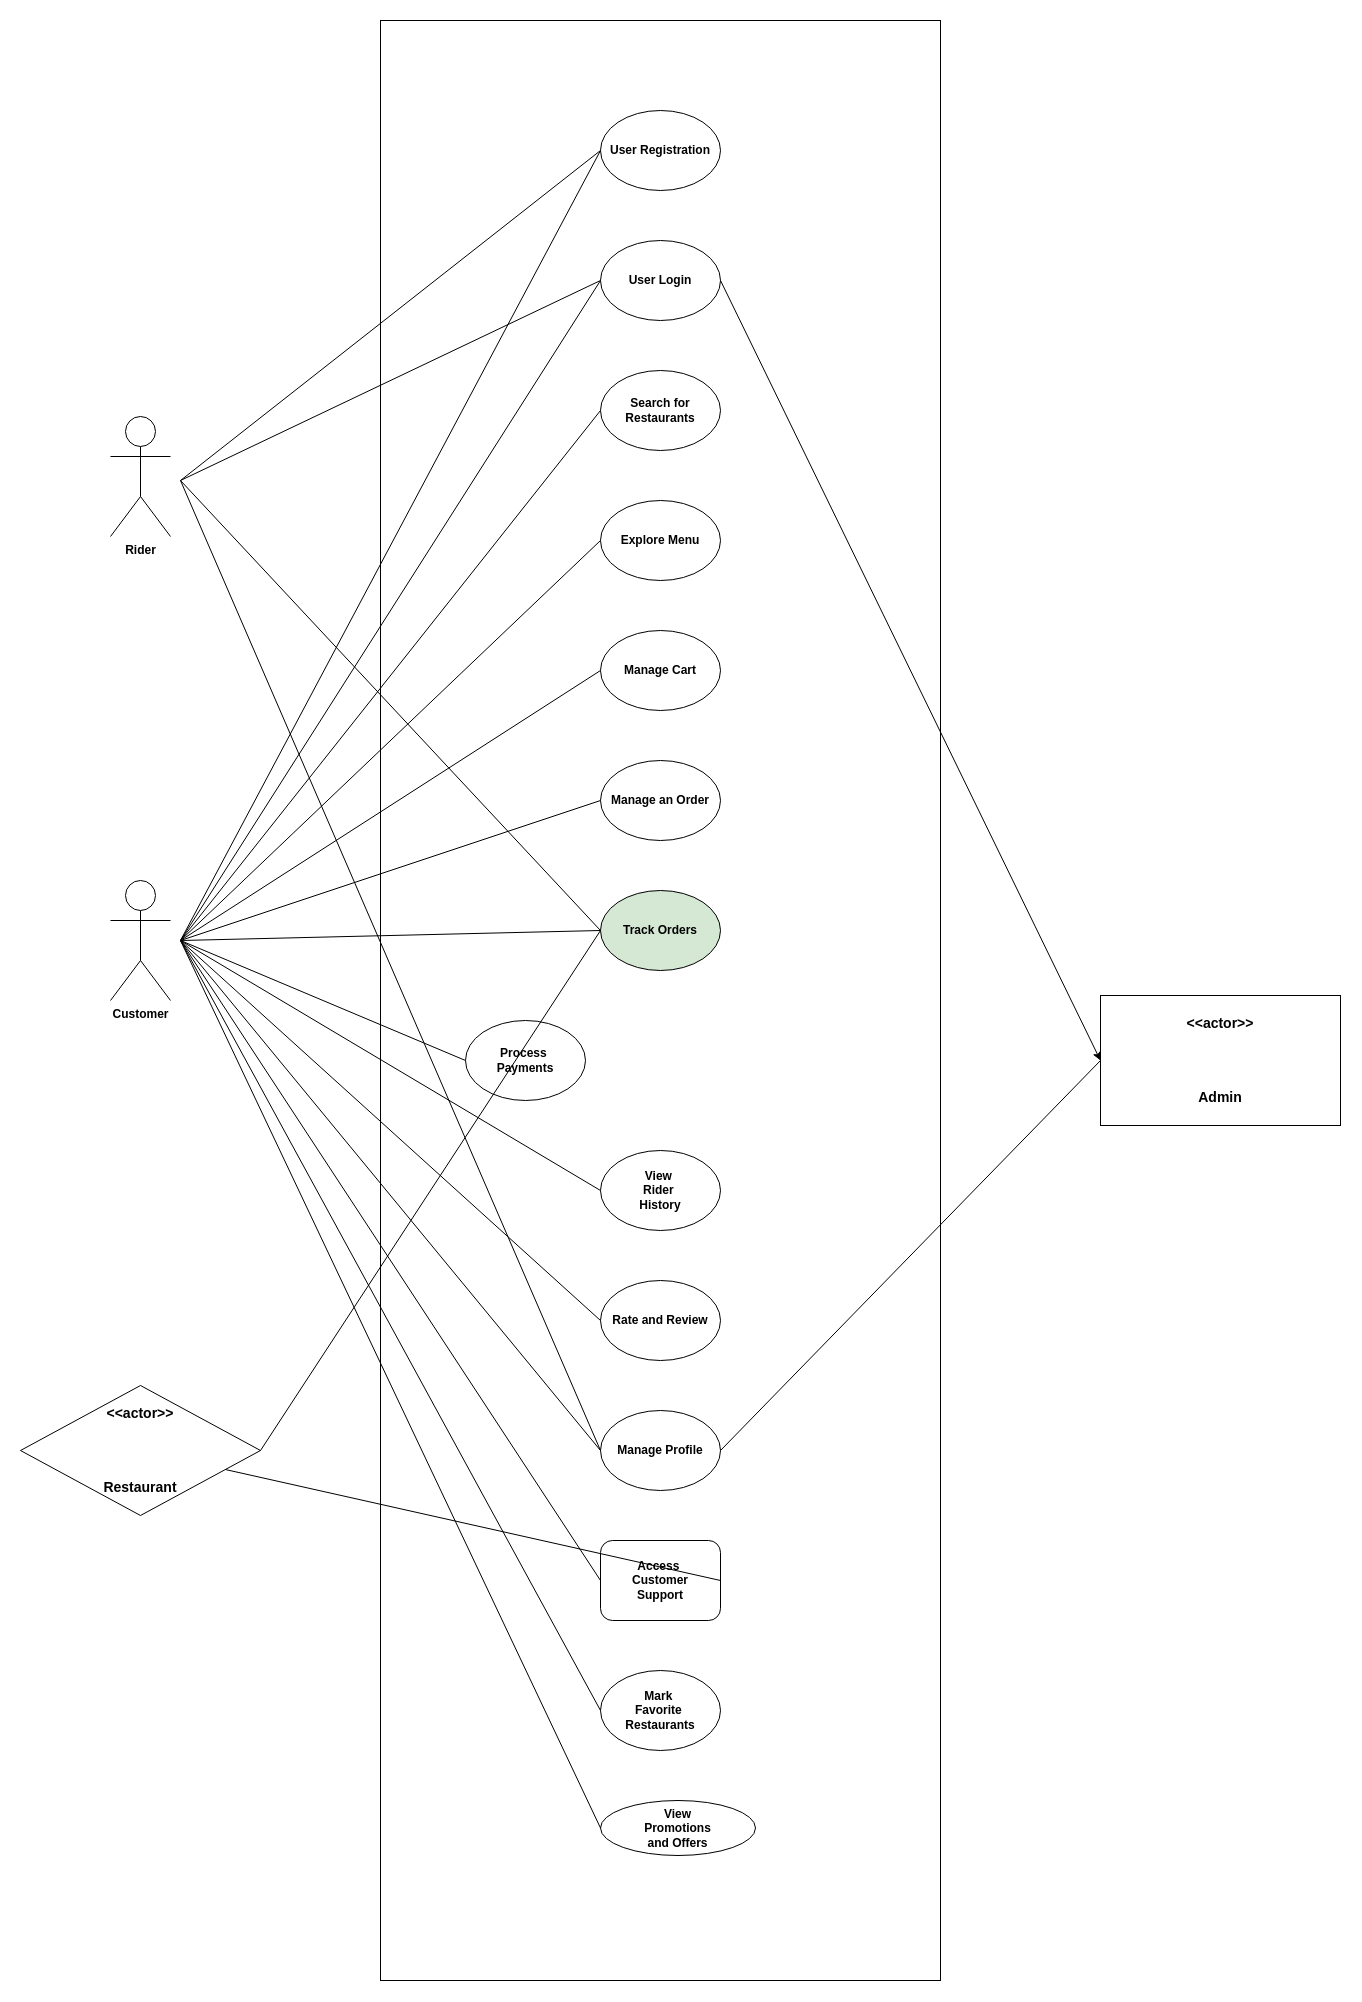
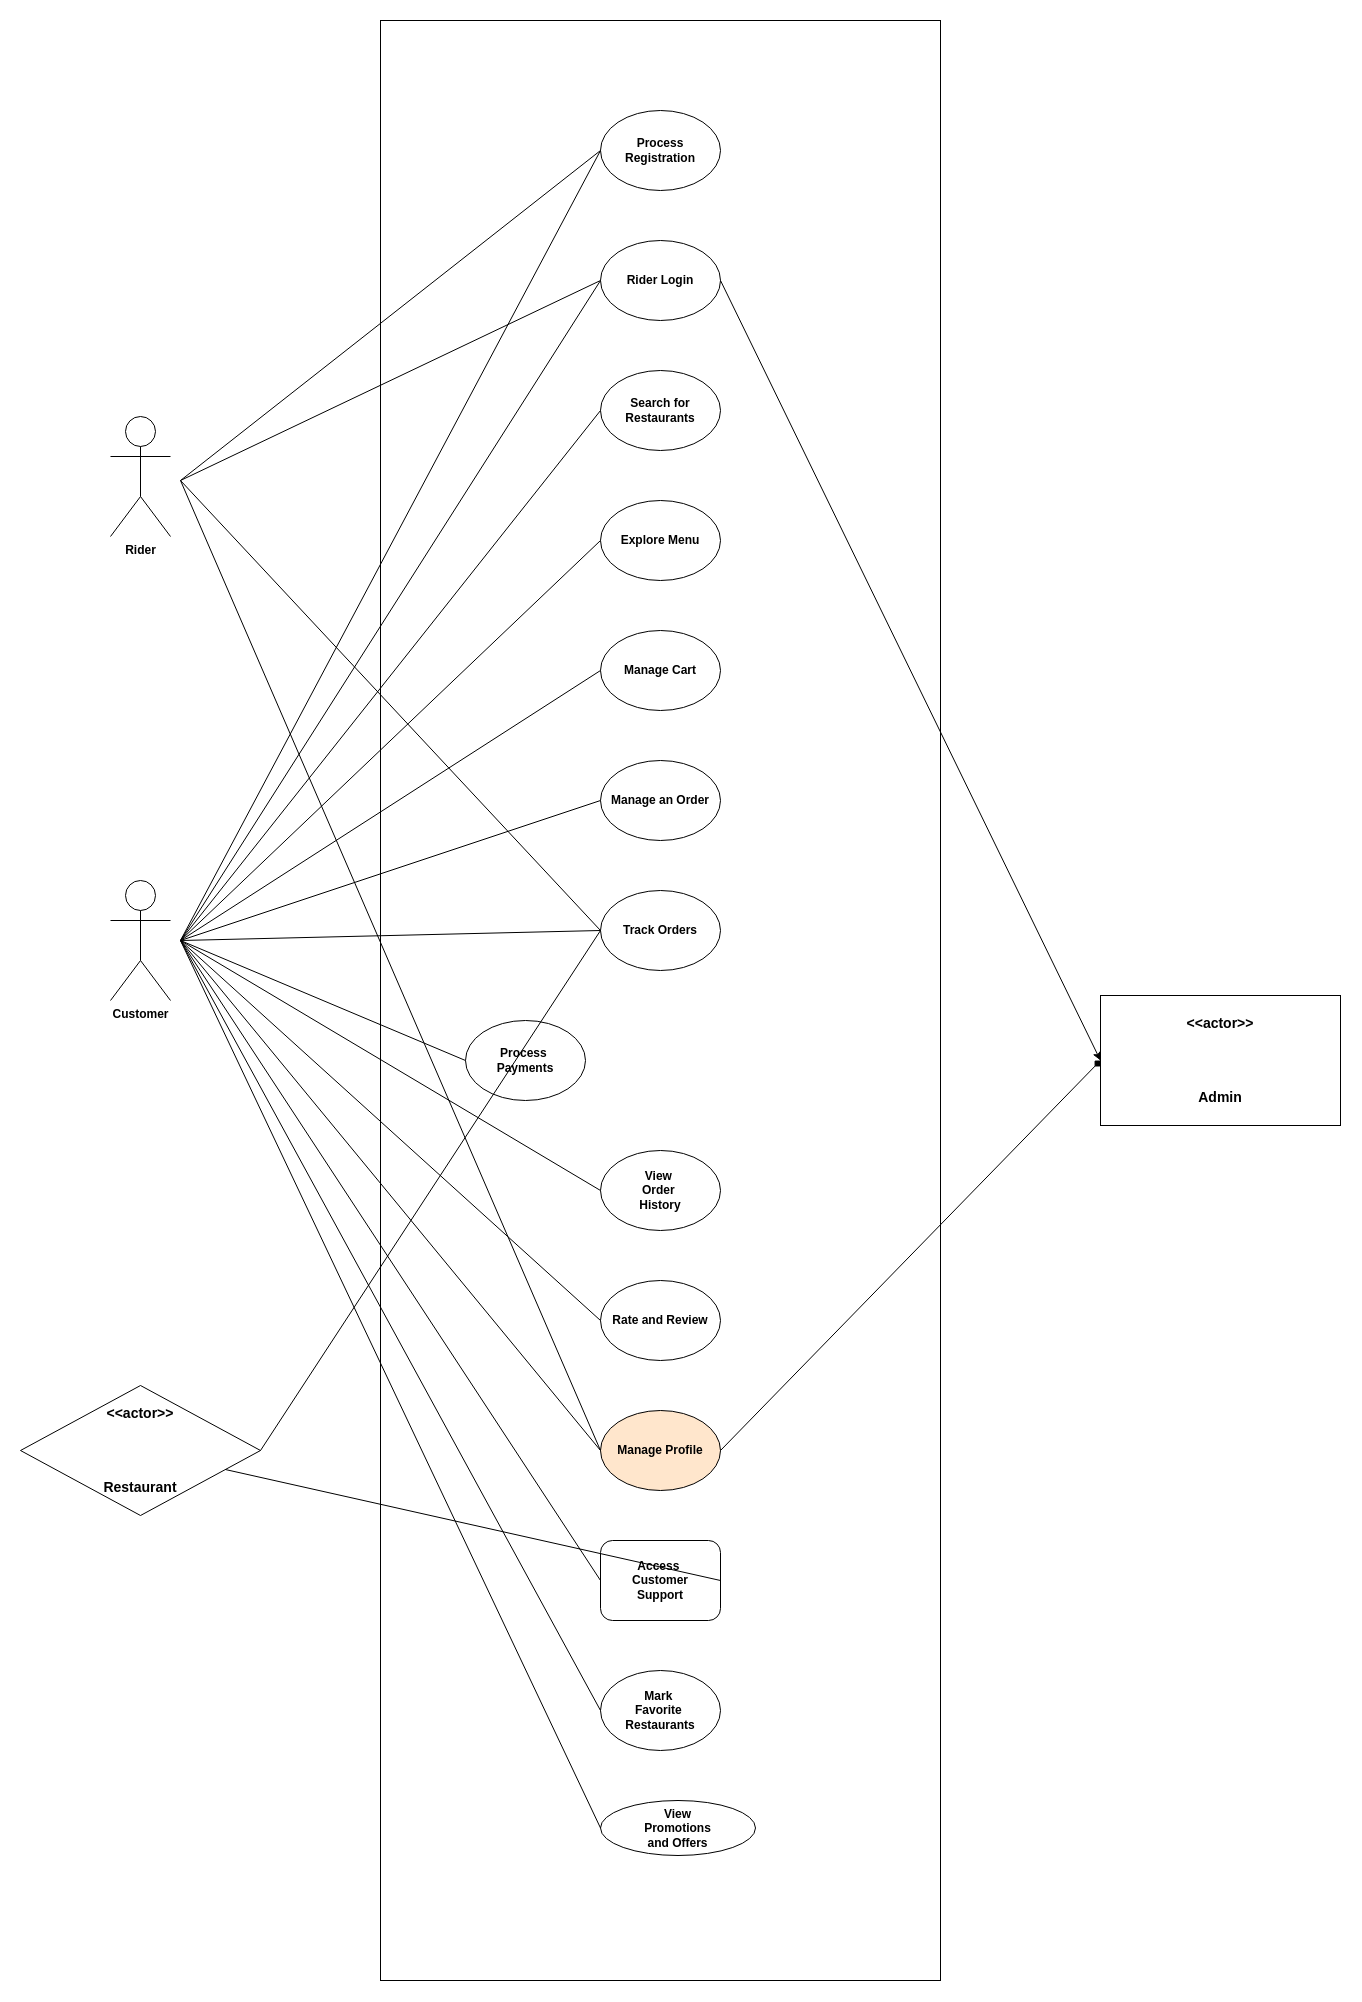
node "User Registration": label "User Registration" -> "Process Registration"
node "User Login": label "User Login" -> "Rider Login"
node "Track Orders": fillcolor #d5e8d4 -> #ffffff
edge "<<actor>> Admin" -- "Manage Profile": arrowhead none -> diamond
node "View Rider History": label "View Rider History" -> "View Order History"
node "Manage Profile": fillcolor #ffffff -> #ffe6cc
